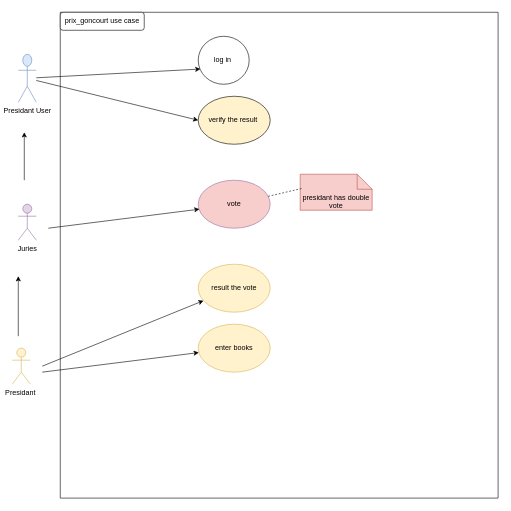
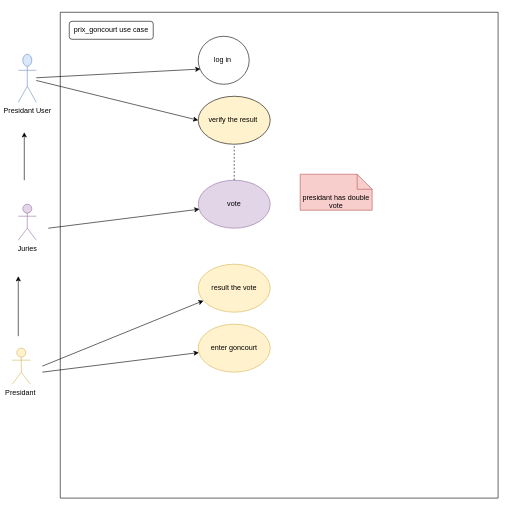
node "prix_goncourt use case": moved (102, 21) -> (111, 30)
edge "presidant has double vote" -- "vote": now "verify the result" -- "vote"
node "vote": fillcolor #f8cecc -> #e1d5e7
node "enter books": label "enter books" -> "enter goncourt"
